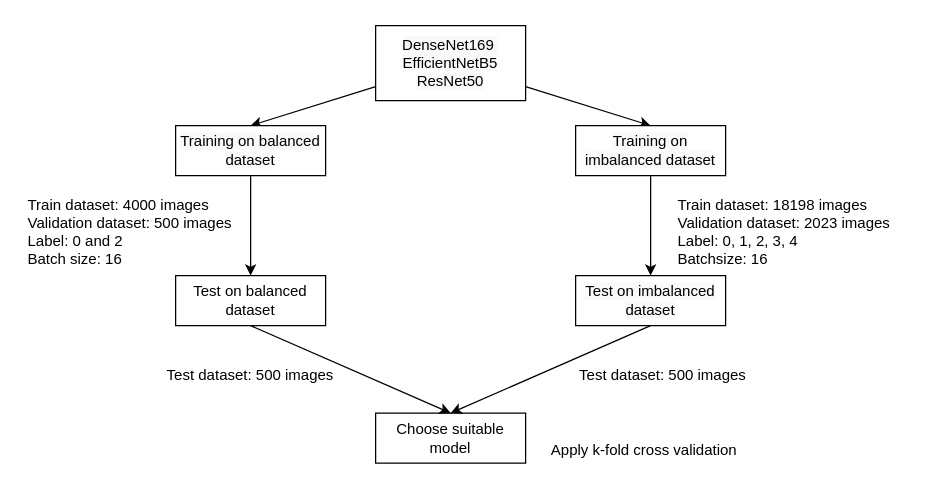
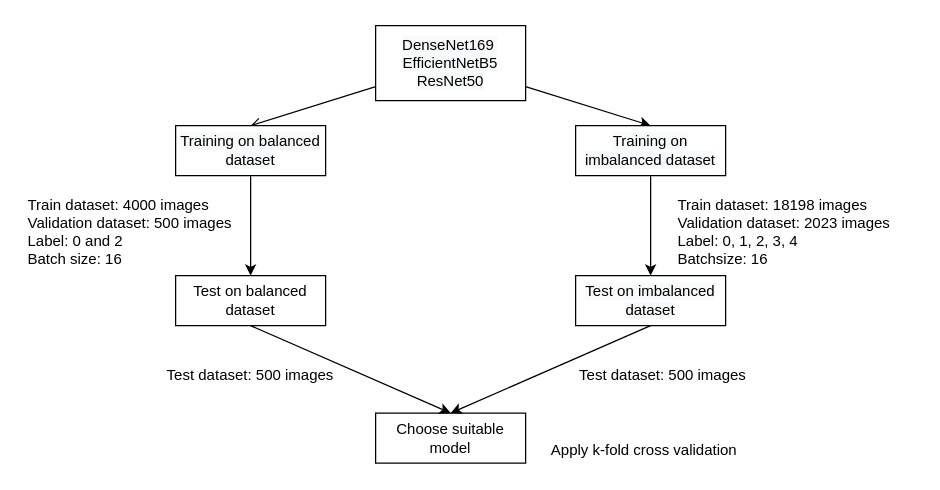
edge "DenseNet169 EfficientNetB5ResNet50" -> "Training on balanced dataset": arrowhead classic -> open
